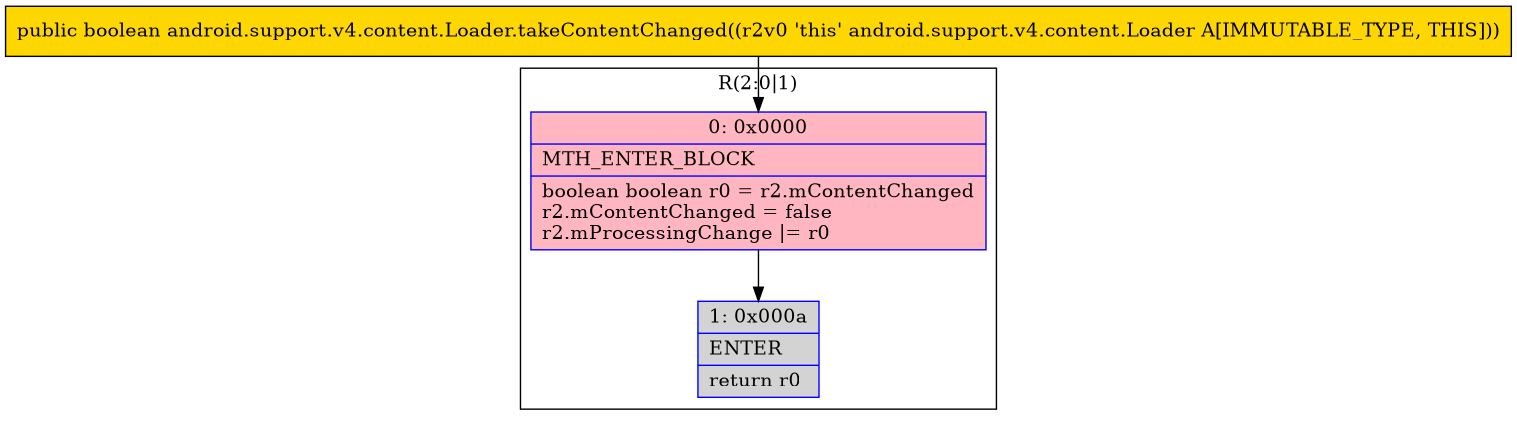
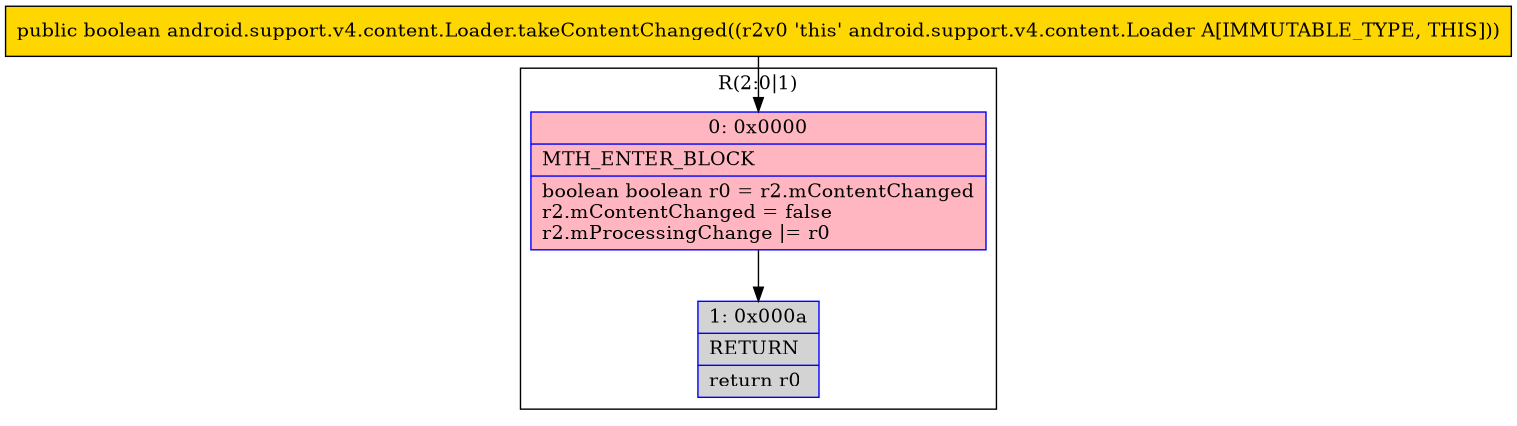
node "1: 0x000a": text "ENTER" -> "RETURN"
